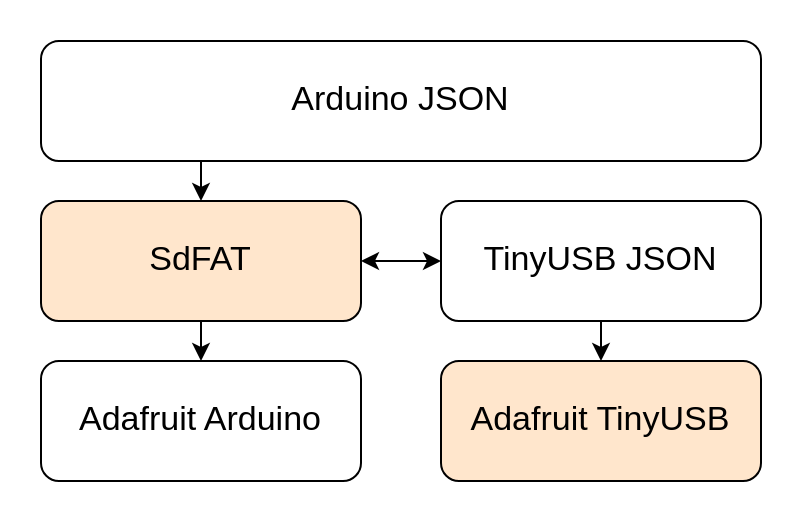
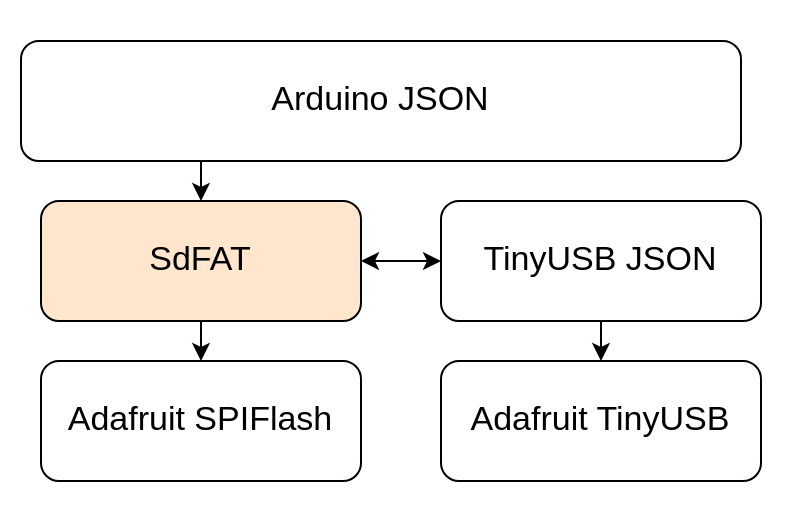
node "Arduino JSON": moved (401, 101) -> (381, 101)
node "Adafruit Arduino": label "Adafruit Arduino" -> "Adafruit SPIFlash"
node "Adafruit TinyUSB": fillcolor #ffe6cc -> #ffffff
